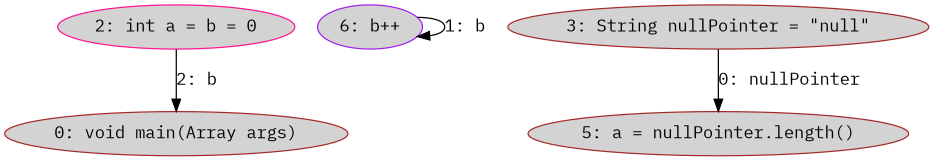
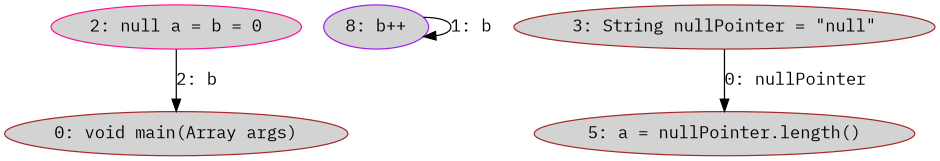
node "2: int a = b = 0": label "2: int a = b = 0" -> "2: null a = b = 0"
node "6: b++": label "6: b++" -> "8: b++"
